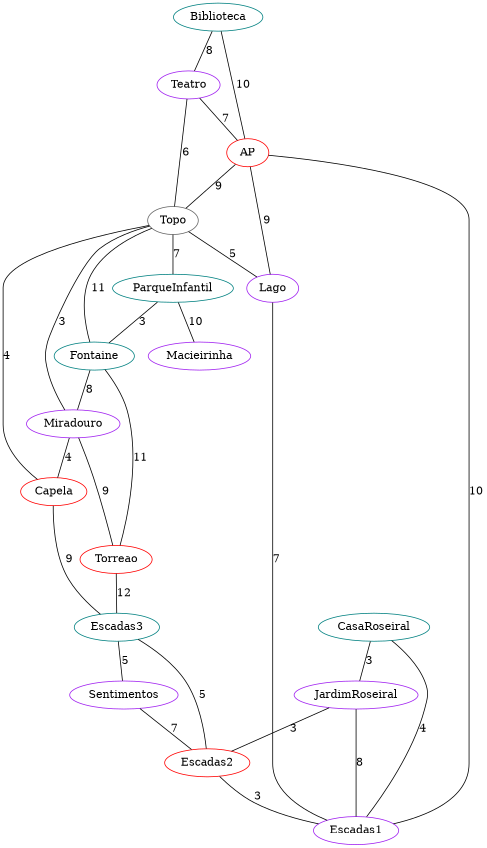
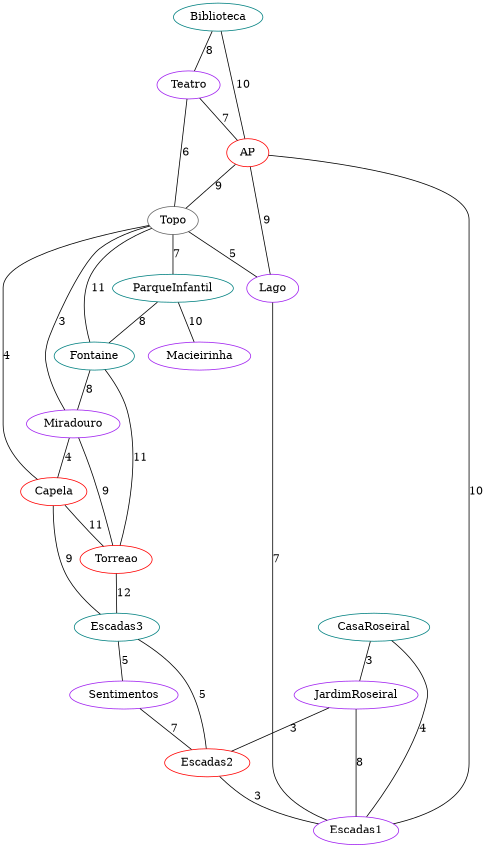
edge "ParqueInfantil" -- "Fontaine": label "3" -> "8"
edge "Capela" -- "Torreao": added, label "11"
